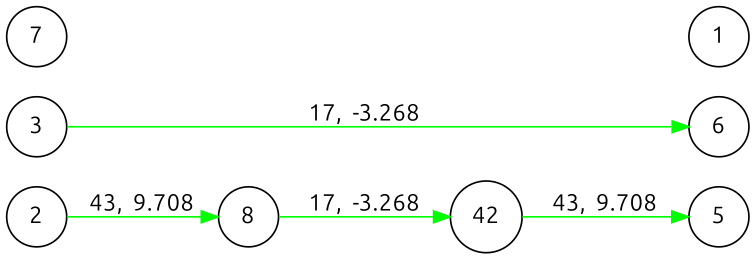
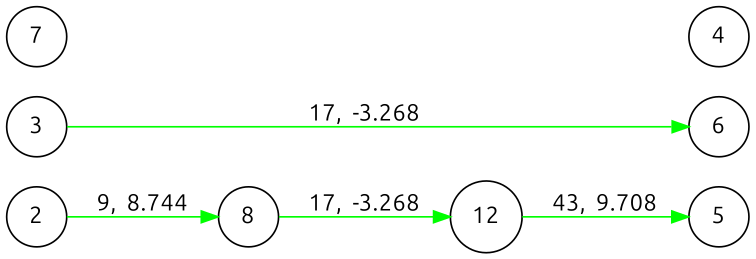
node "1": label "1" -> "4"
edge "2" -> "8": label "43,  9.708" -> "9,  8.744"
node "42": label "42" -> "12"
